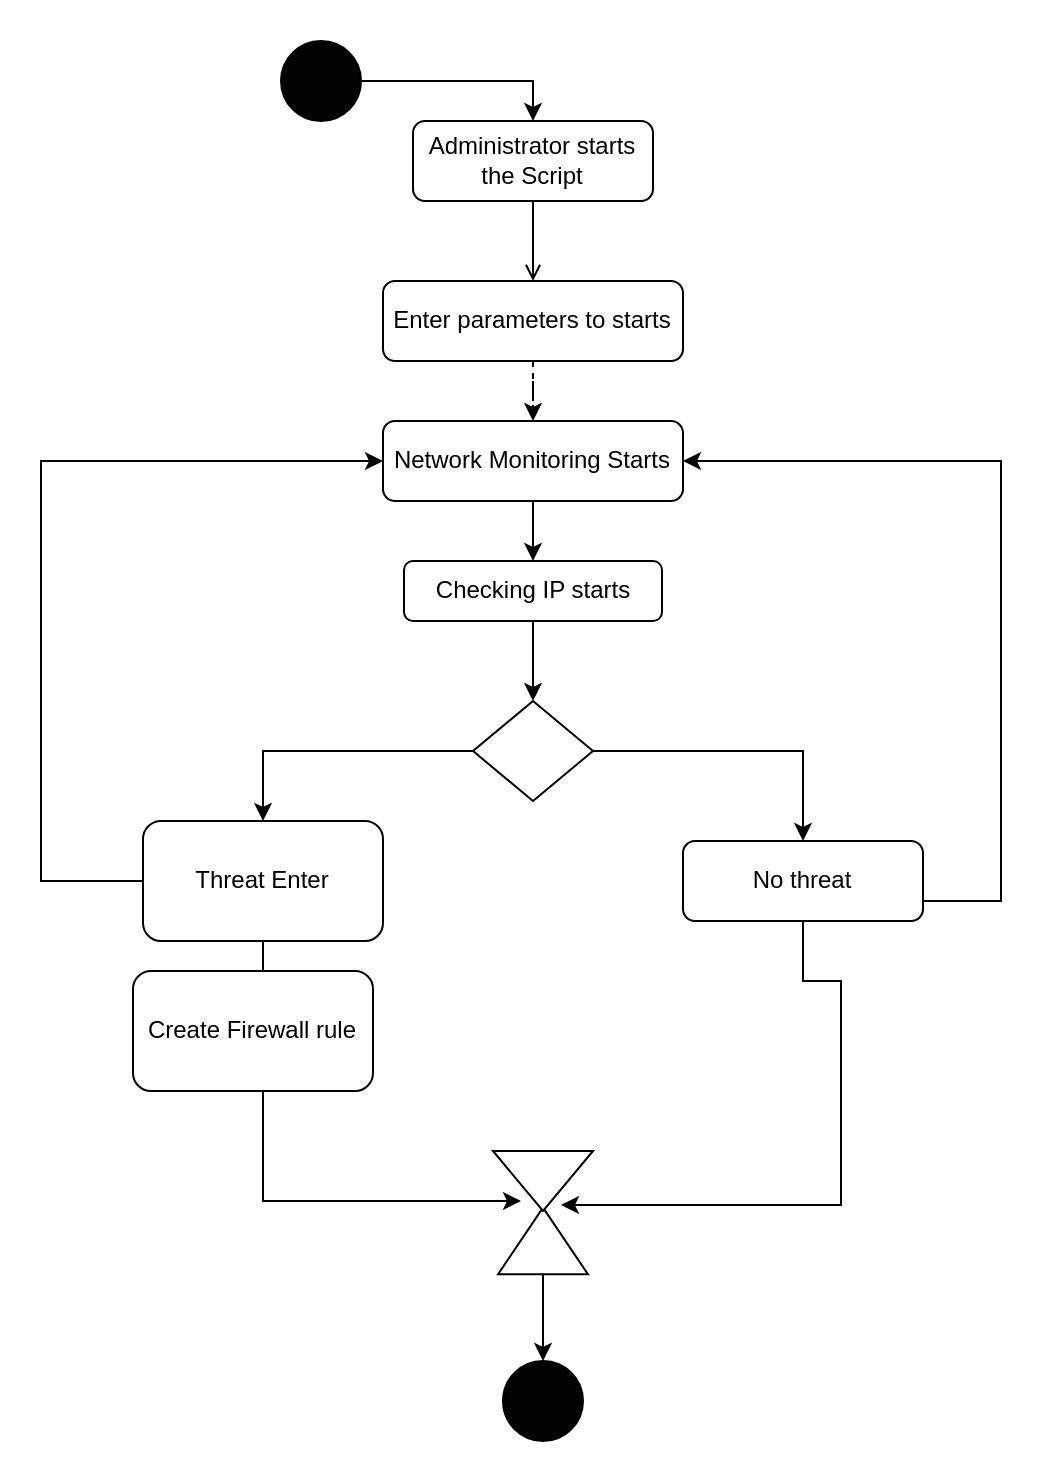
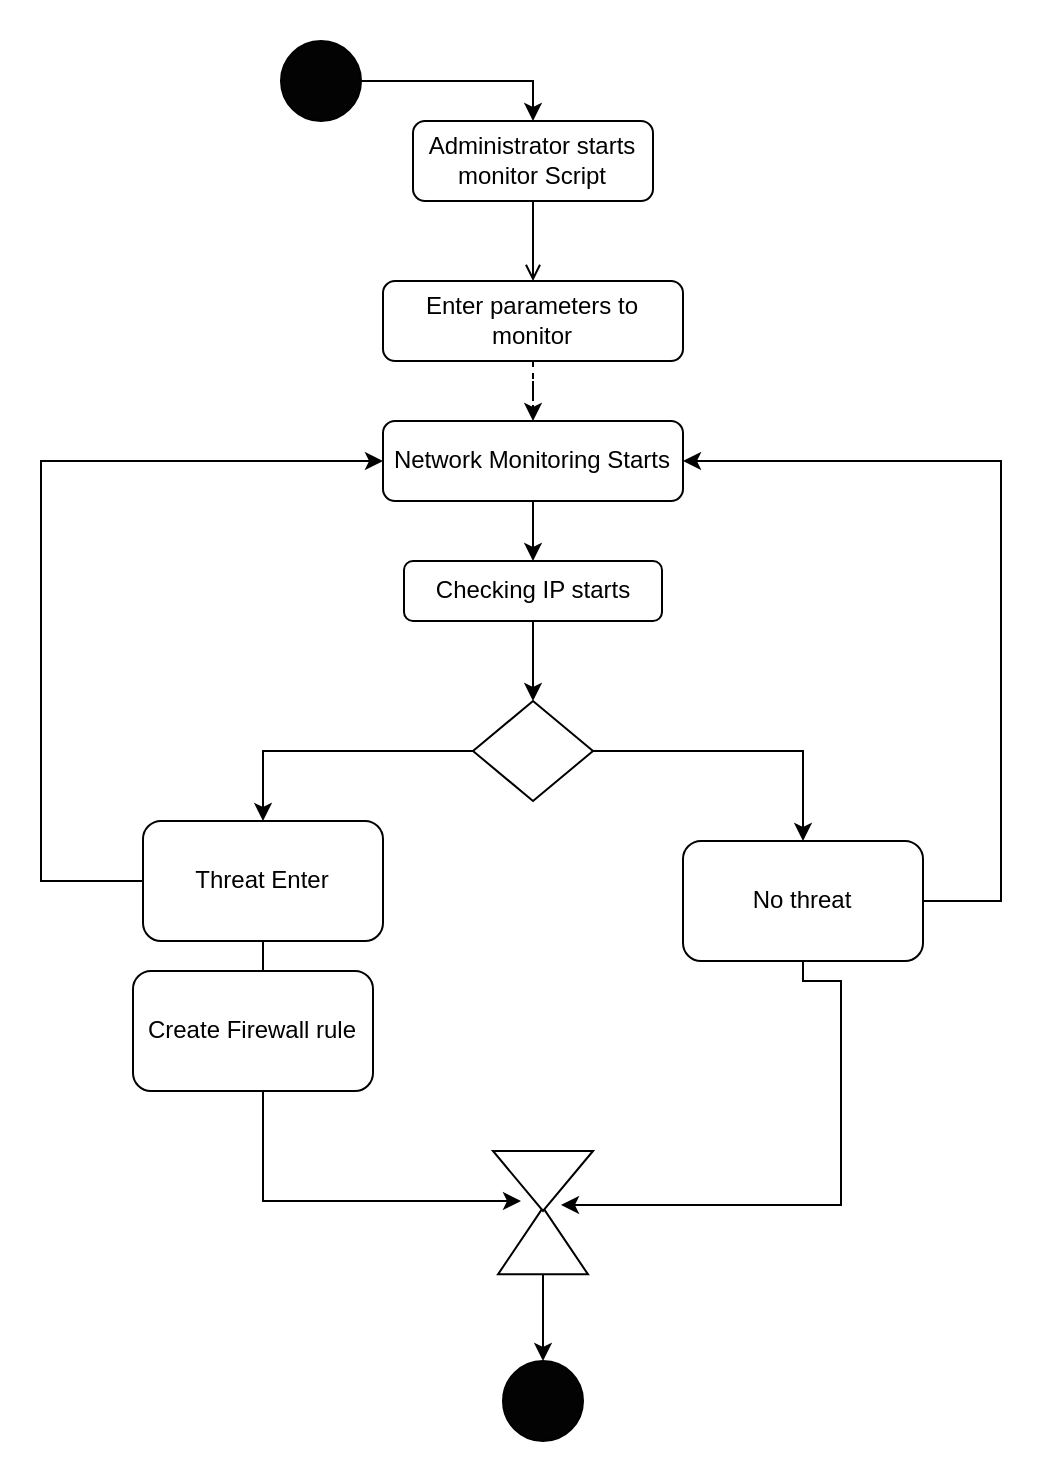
node "Administrator starts the Script": label "Administrator starts the Script" -> "Administrator starts monitor Script"
node "Enter parameters to starts": label "Enter parameters to starts" -> "Enter parameters to monitor"
node "No threat": size 240x80 -> 240x120
